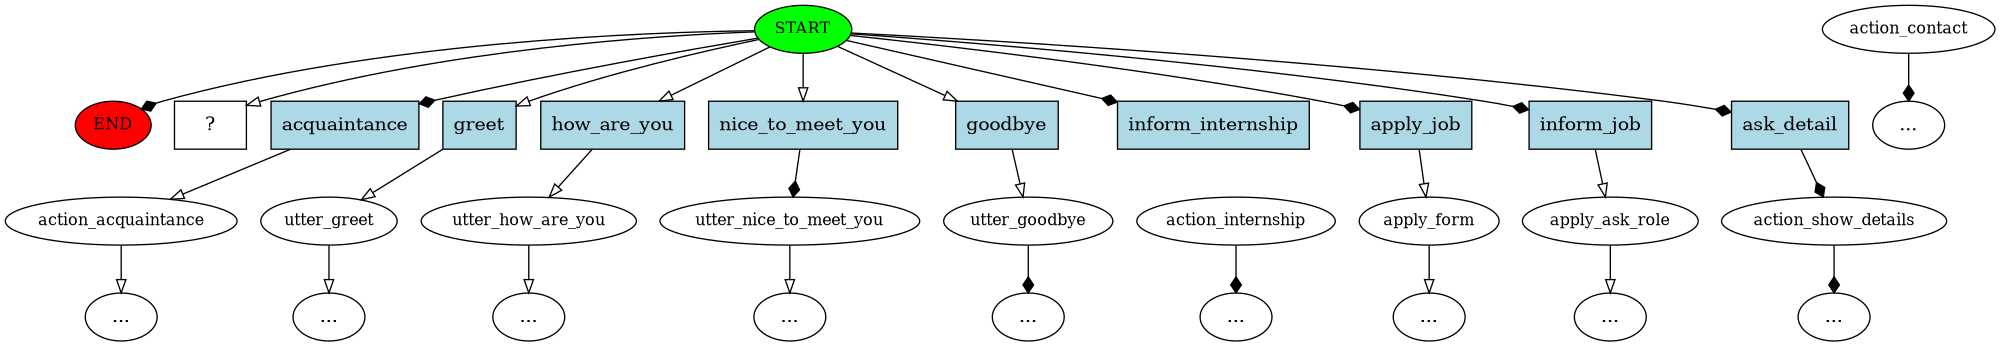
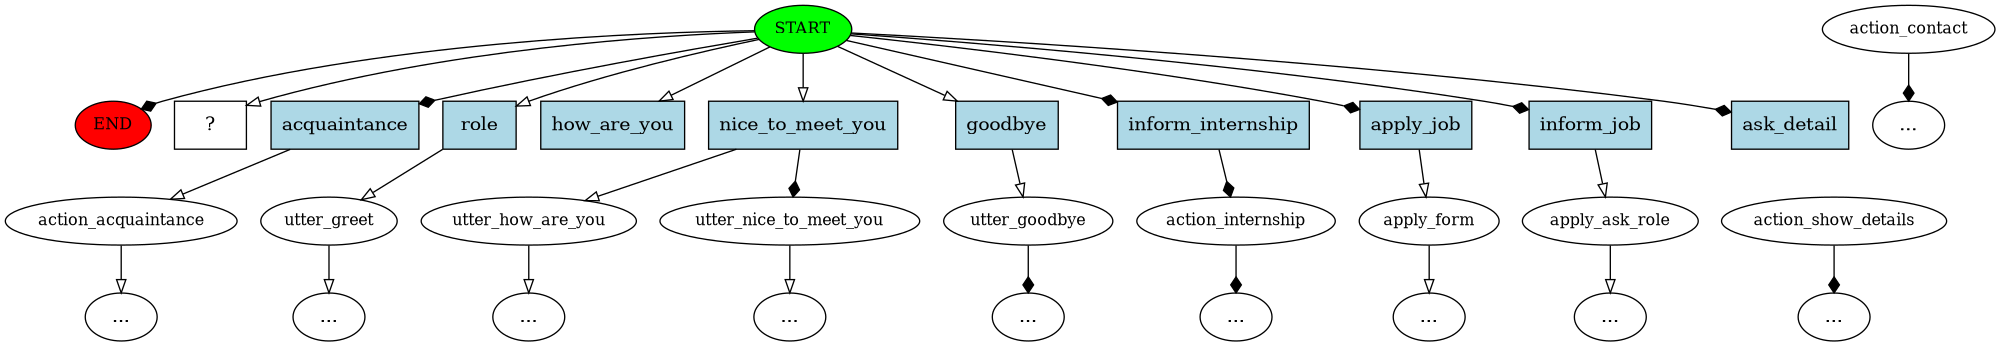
node "greet": label "greet" -> "role"
edge "inform_internship" -> "action_internship": added
edge "ask_detail" -> "action_show_details": removed
edge "how_are_you" -> "utter_how_are_you": now "nice_to_meet_you" -> "utter_how_are_you"
